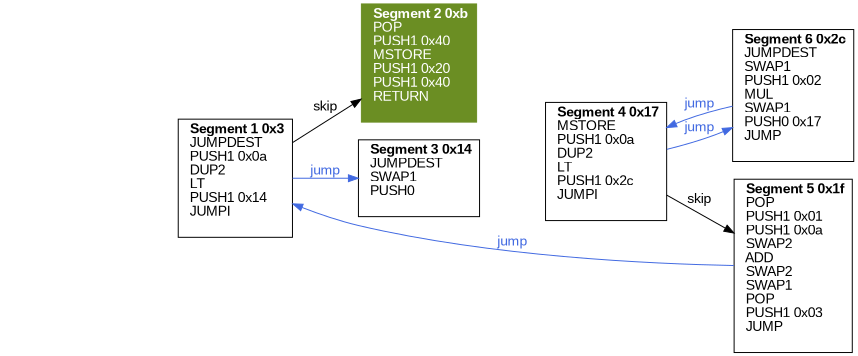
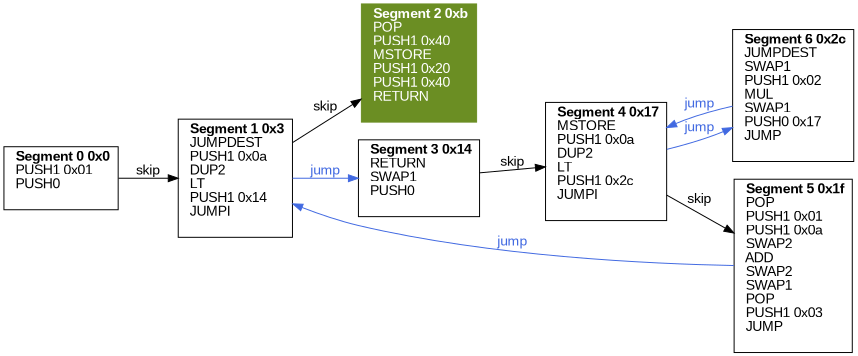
node "Segment 3 0x14": text "JUMPDEST" -> "RETURN"
edge "Segment 3 0x14" -> "Segment 4 0x17": added, label "skip"
node "Segment 0 0x0": added
